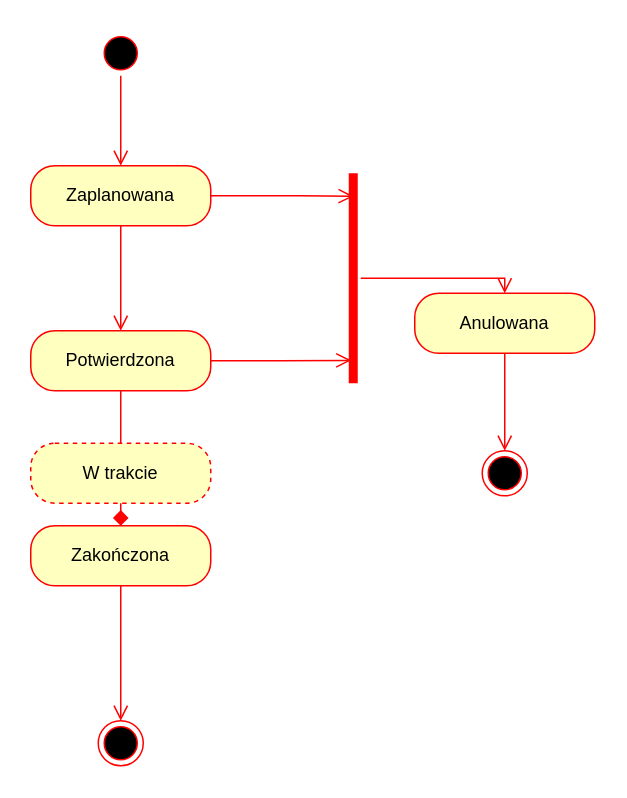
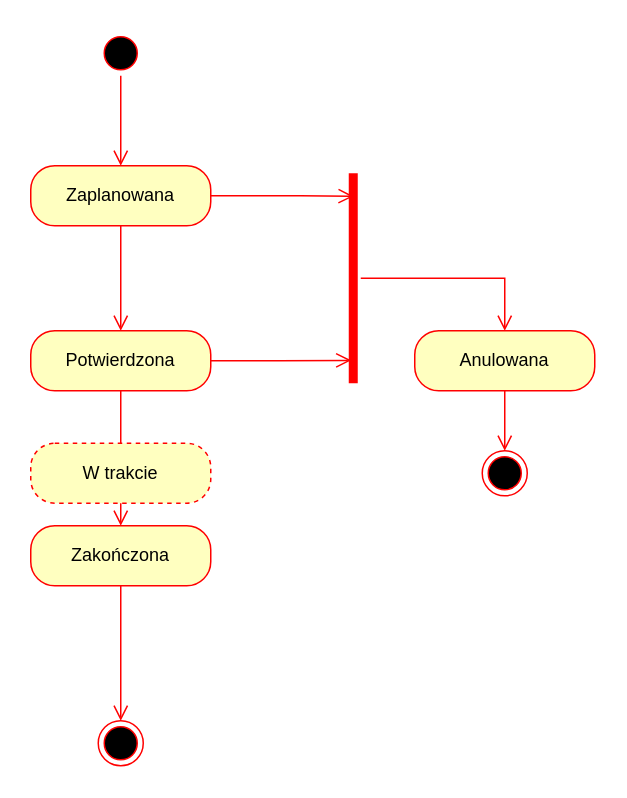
node "Anulowana": moved (505, 323) -> (505, 361)
edge "W trakcie" -> "Zakończona": arrowhead diamond -> open
